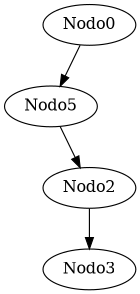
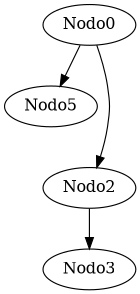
edge "Nodo5" -> "Nodo2": now "Nodo0" -> "Nodo2"
